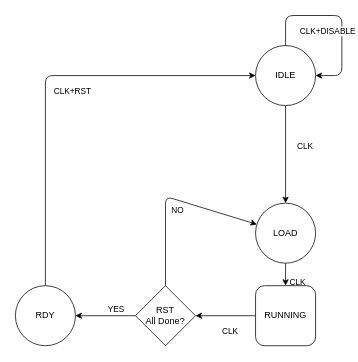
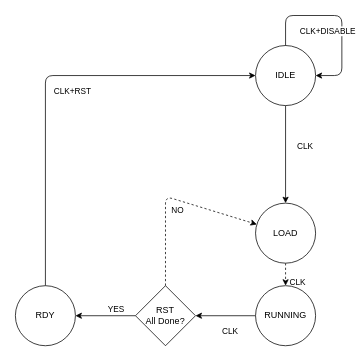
edge "RST All Done?" -> "LOAD": style solid -> dashed
edge "LOAD" -> "RUNNING": style solid -> dashed
node "RUNNING": shape rounded rectangle -> ellipse
